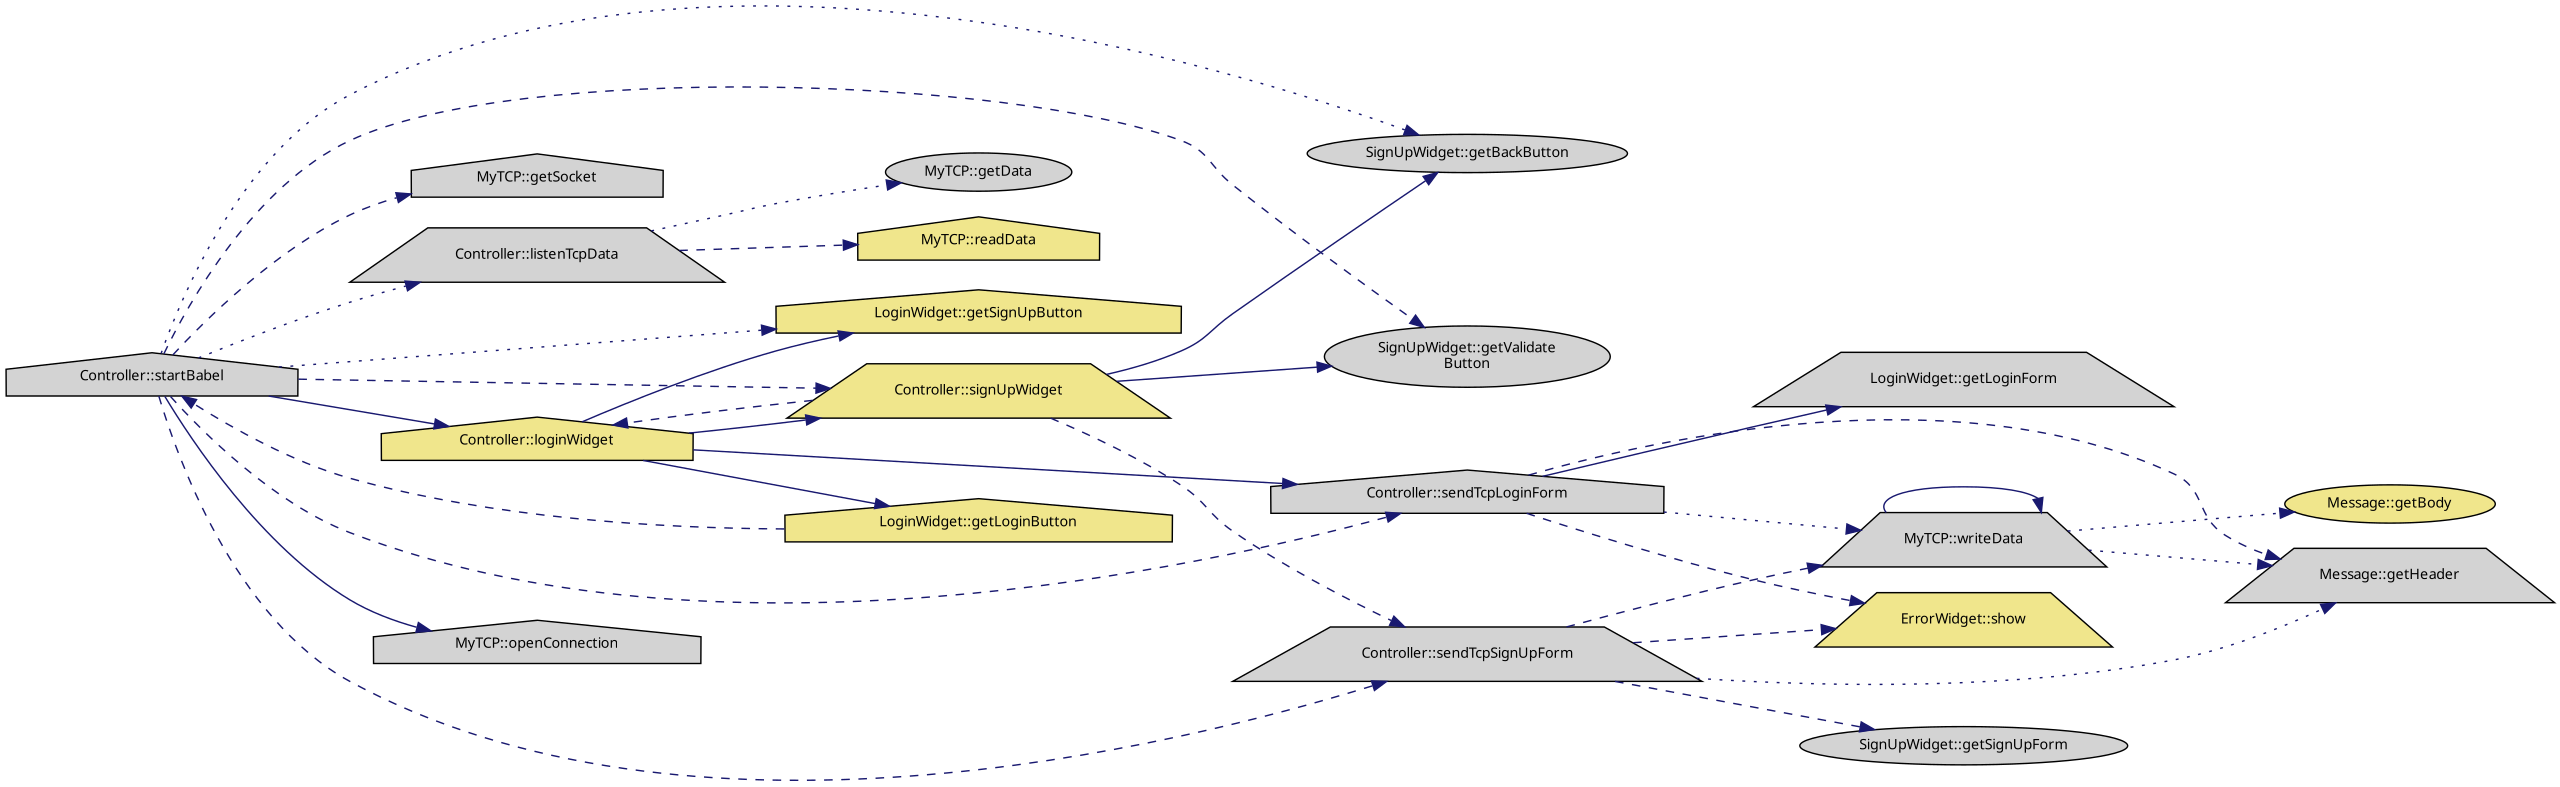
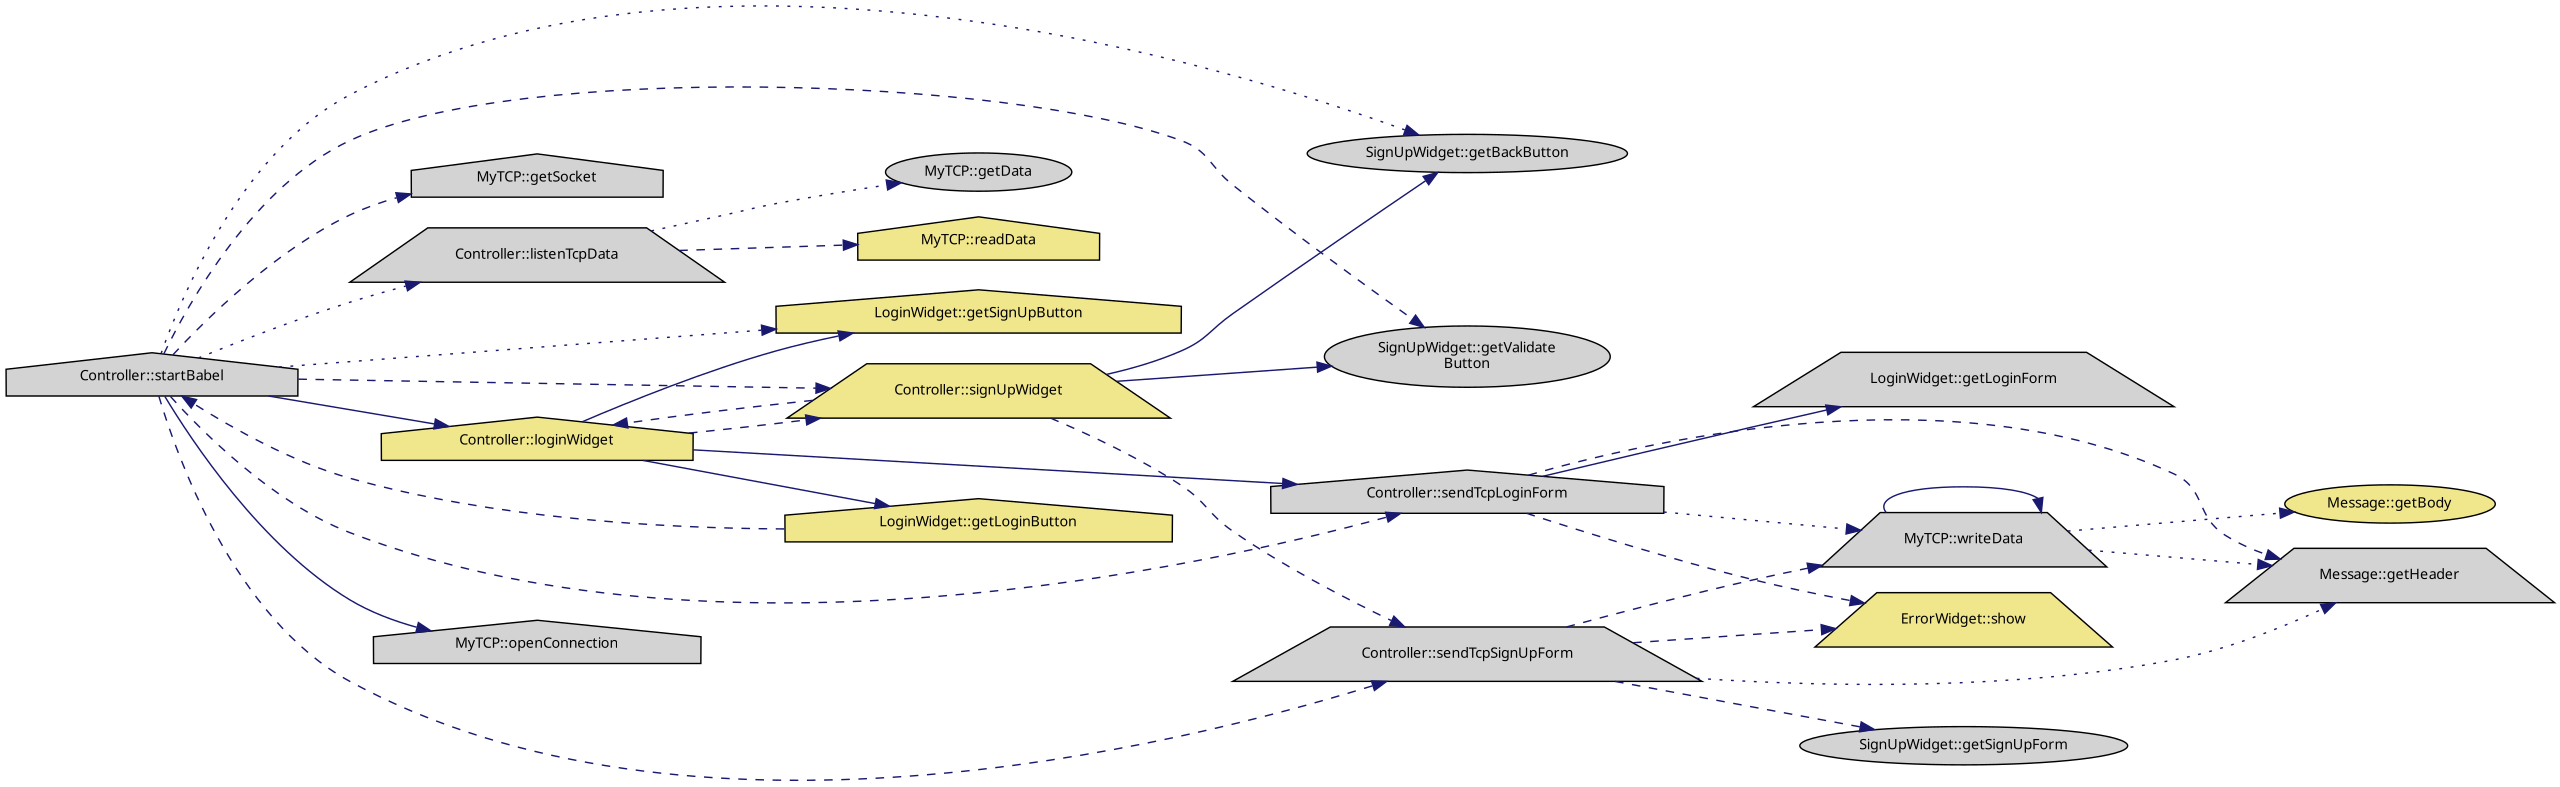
edge "Controller::loginWidget" -> "Controller::signUpWidget": style solid -> dashed
